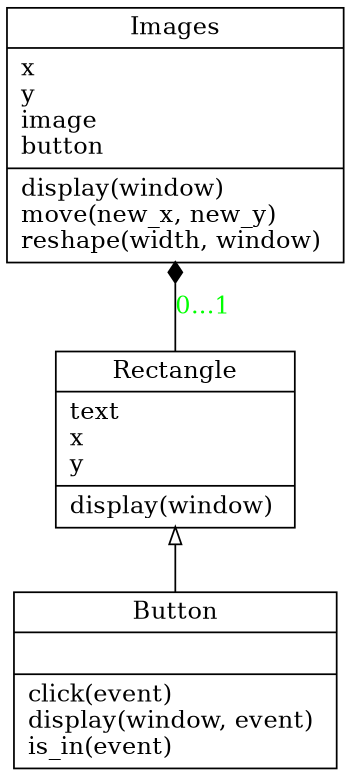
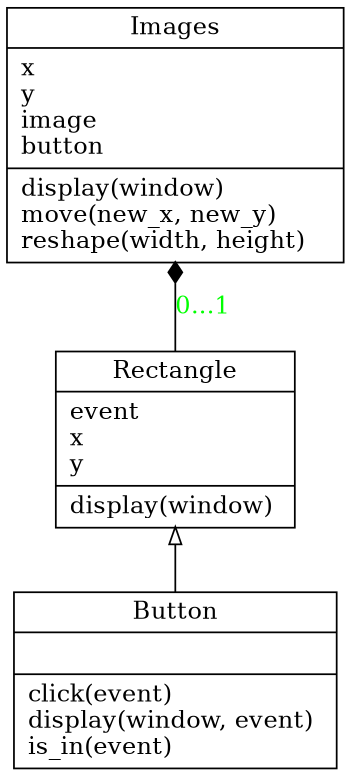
node "Images": text "reshape(width, window)" -> "reshape(width, height)"
node "Rectangle": text "text" -> "event"
